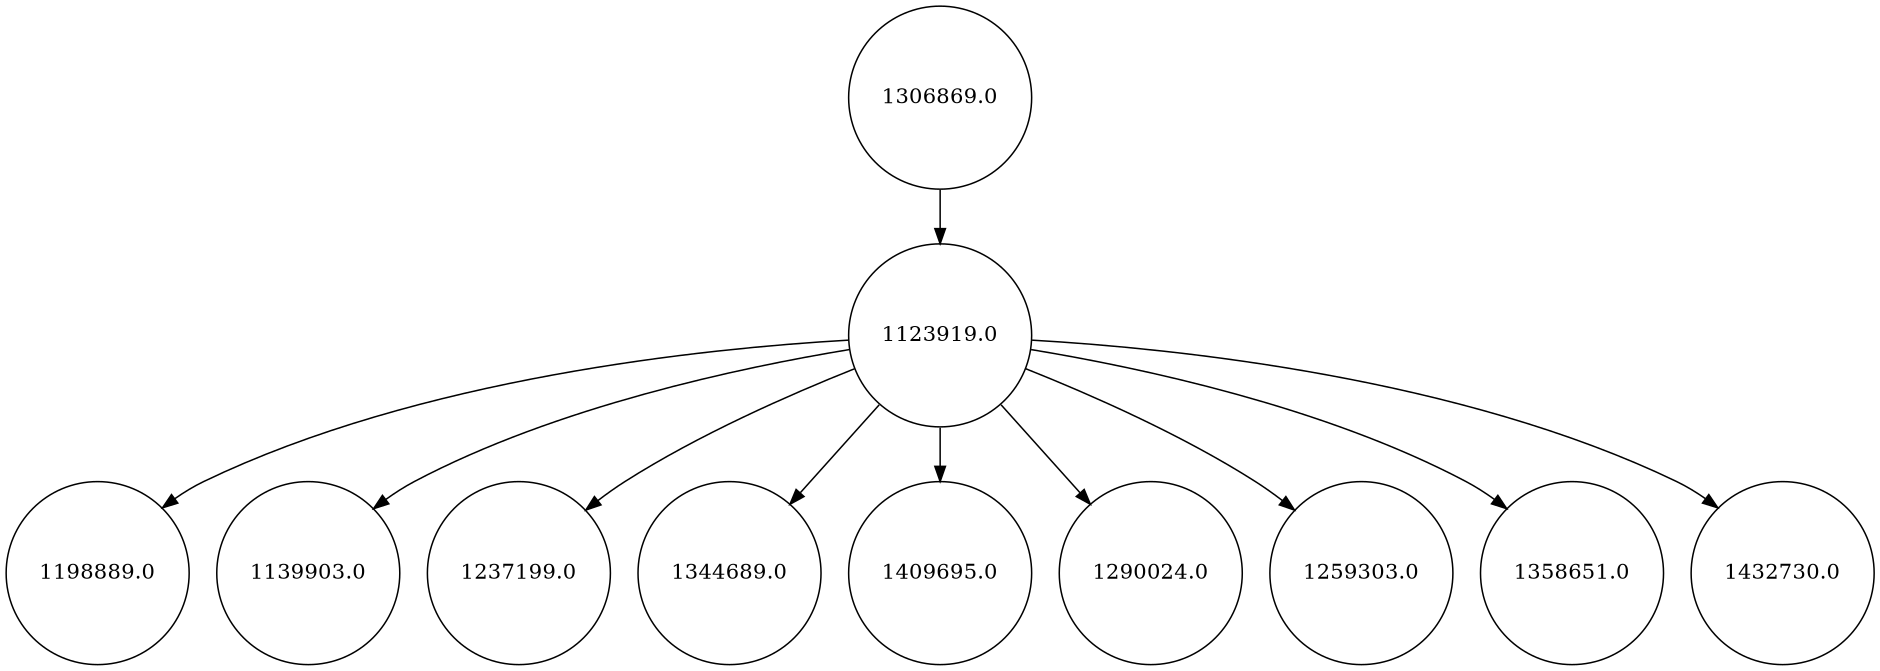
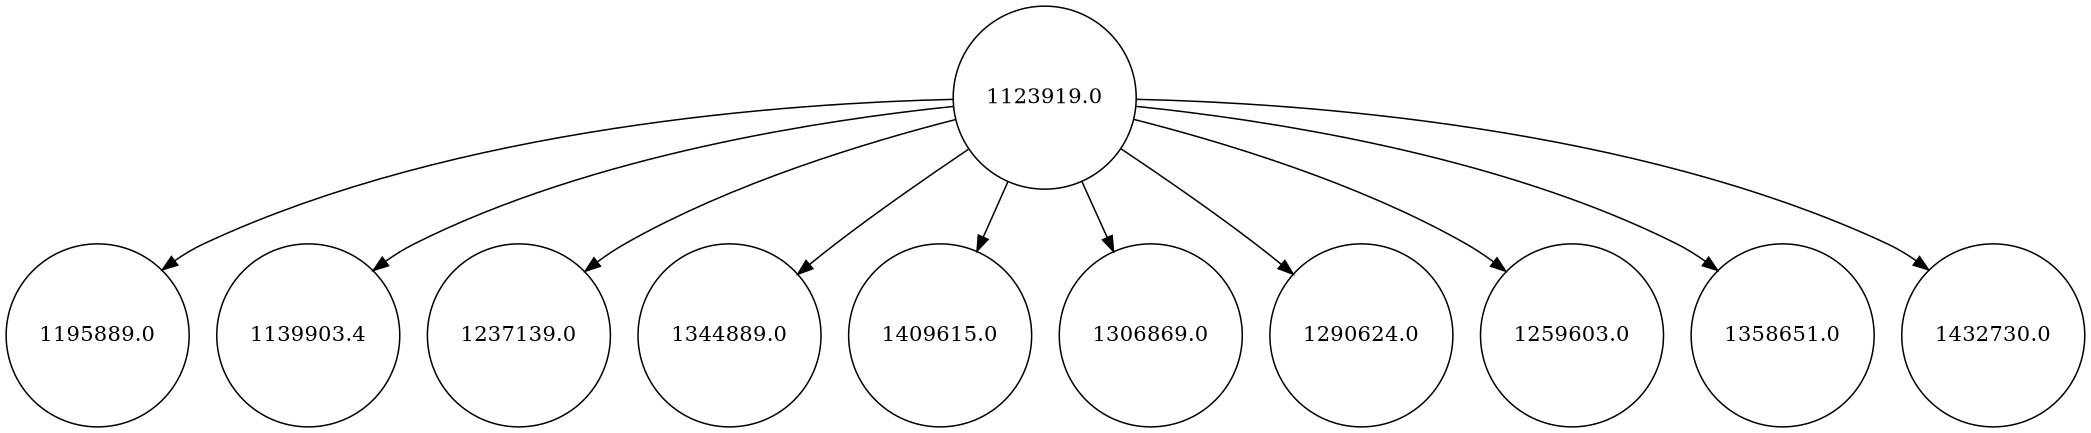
edge "1306869.0" -> "1123919.0": reversed
node "1198889.0": label "1198889.0" -> "1195889.0"
node "1139903.0": label "1139903.0" -> "1139903.4"
node "1237199.0": label "1237199.0" -> "1237139.0"
node "1344689.0": label "1344689.0" -> "1344889.0"
node "1409695.0": label "1409695.0" -> "1409615.0"
node "1290024.0": label "1290024.0" -> "1290624.0"
node "1259303.0": label "1259303.0" -> "1259603.0"
